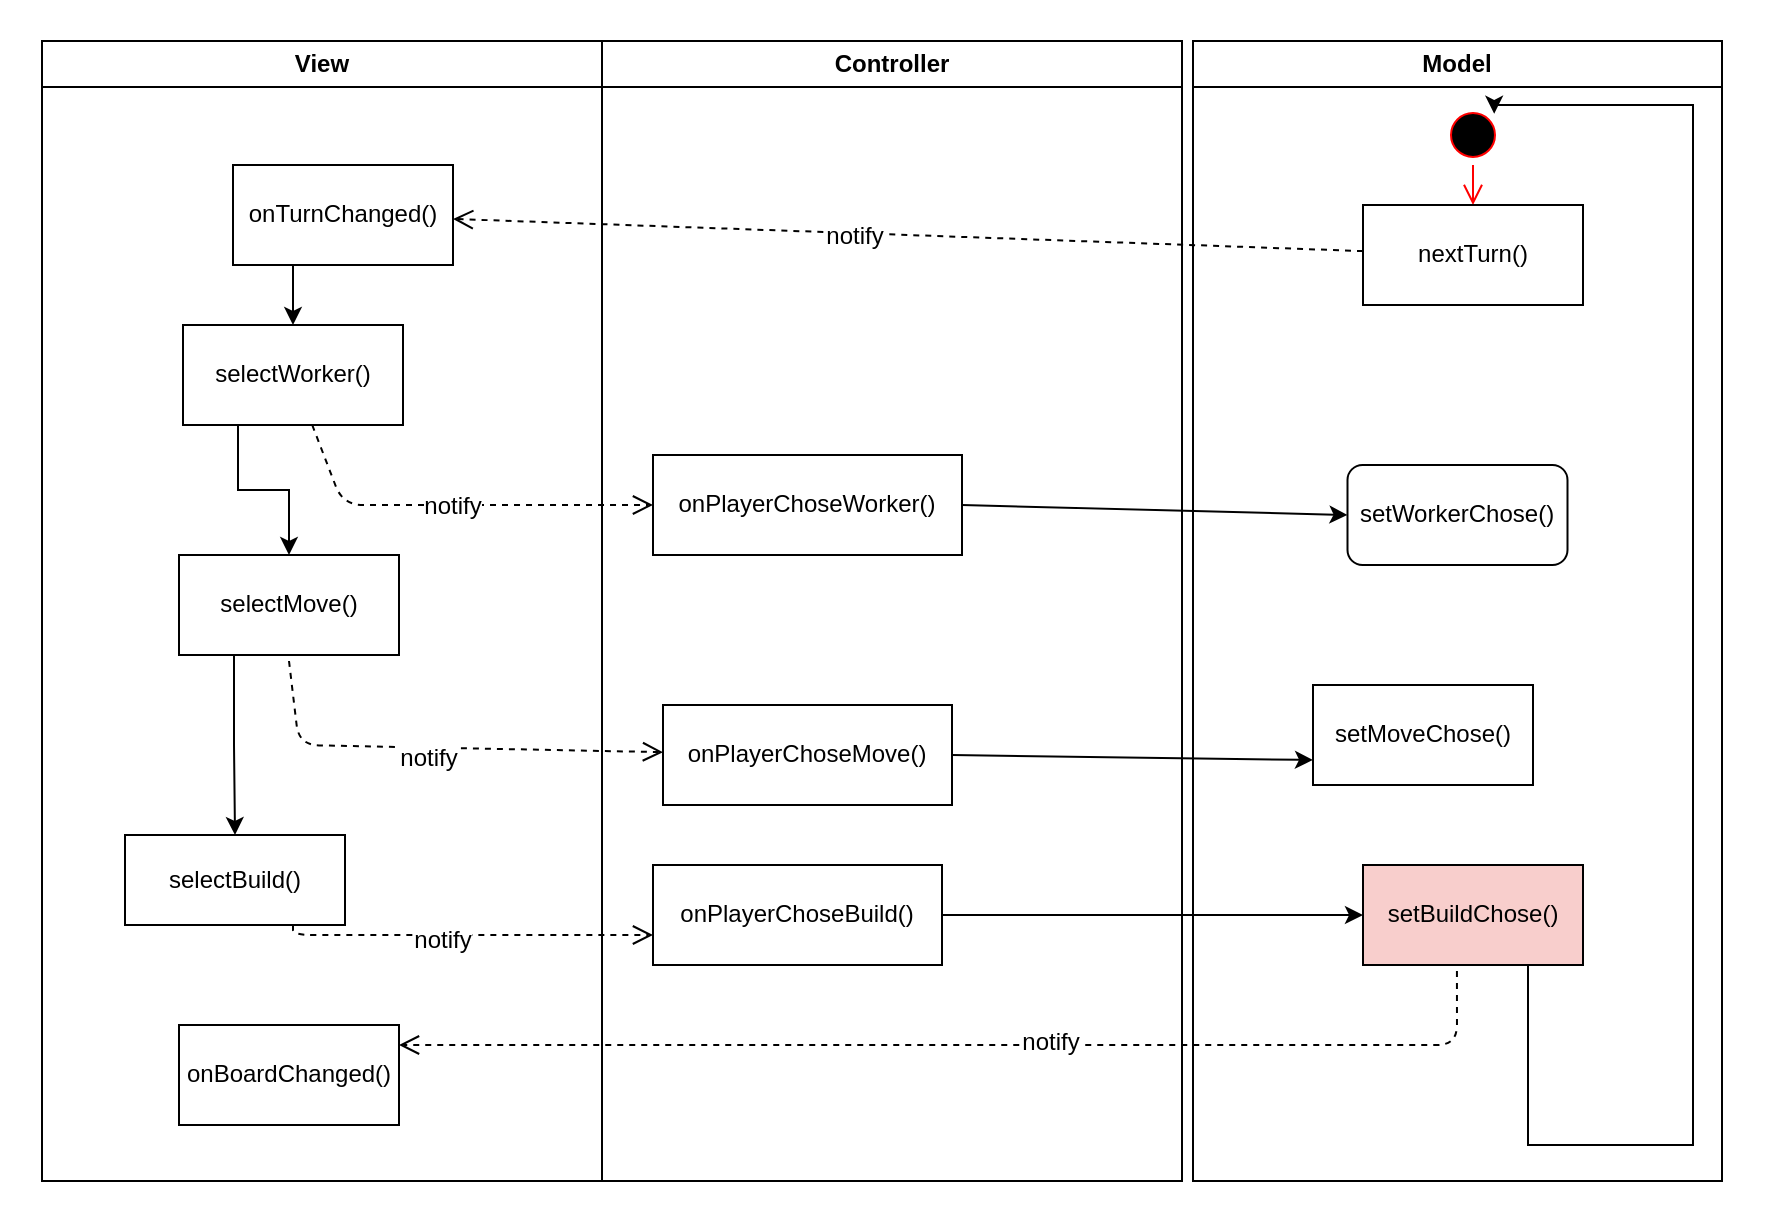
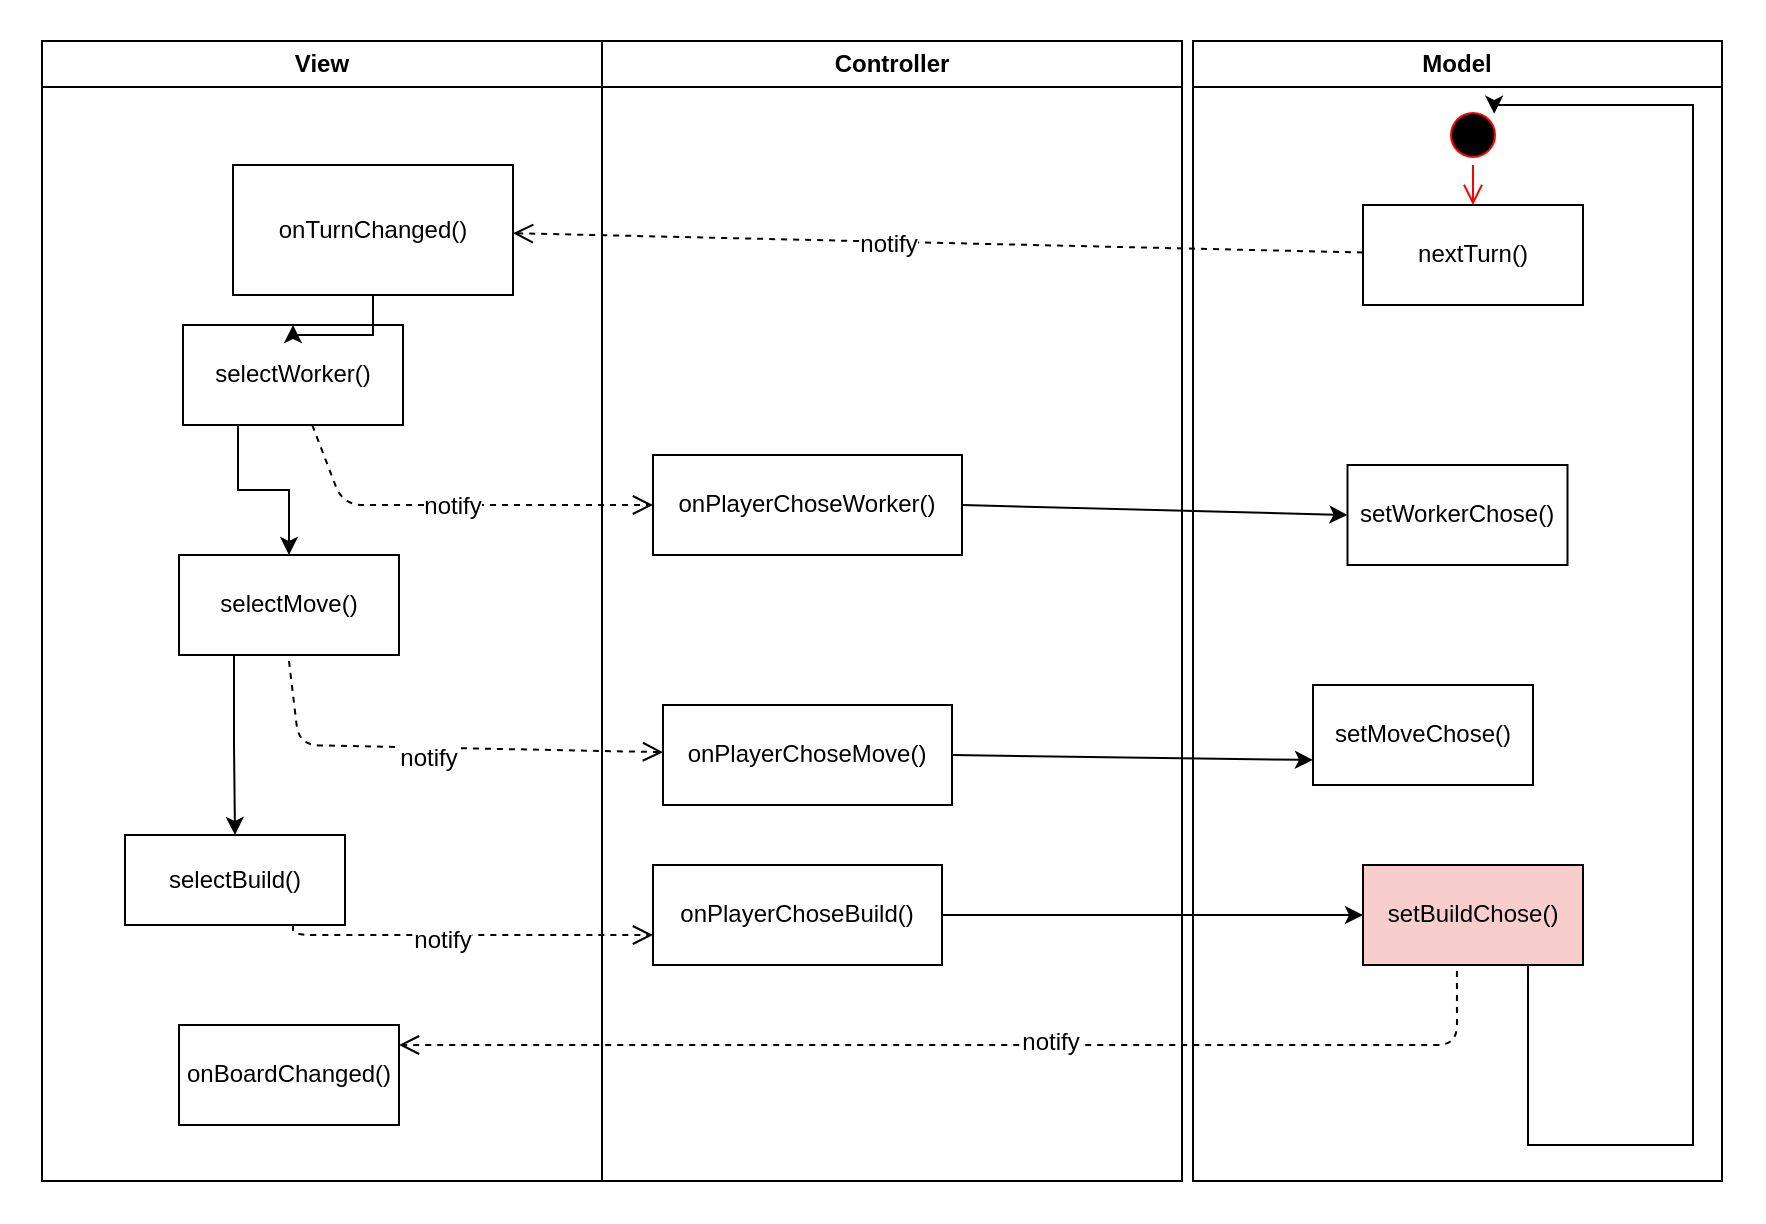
node "onTurnChanged()": size 220x100 -> 280x130
node "setWorkerChose()": shape rounded rectangle -> rectangle
